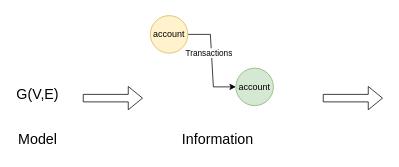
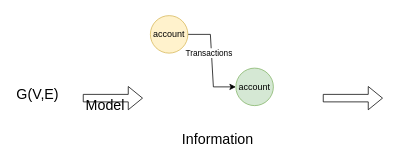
node "Model": moved (38, 139) -> (105, 105)
